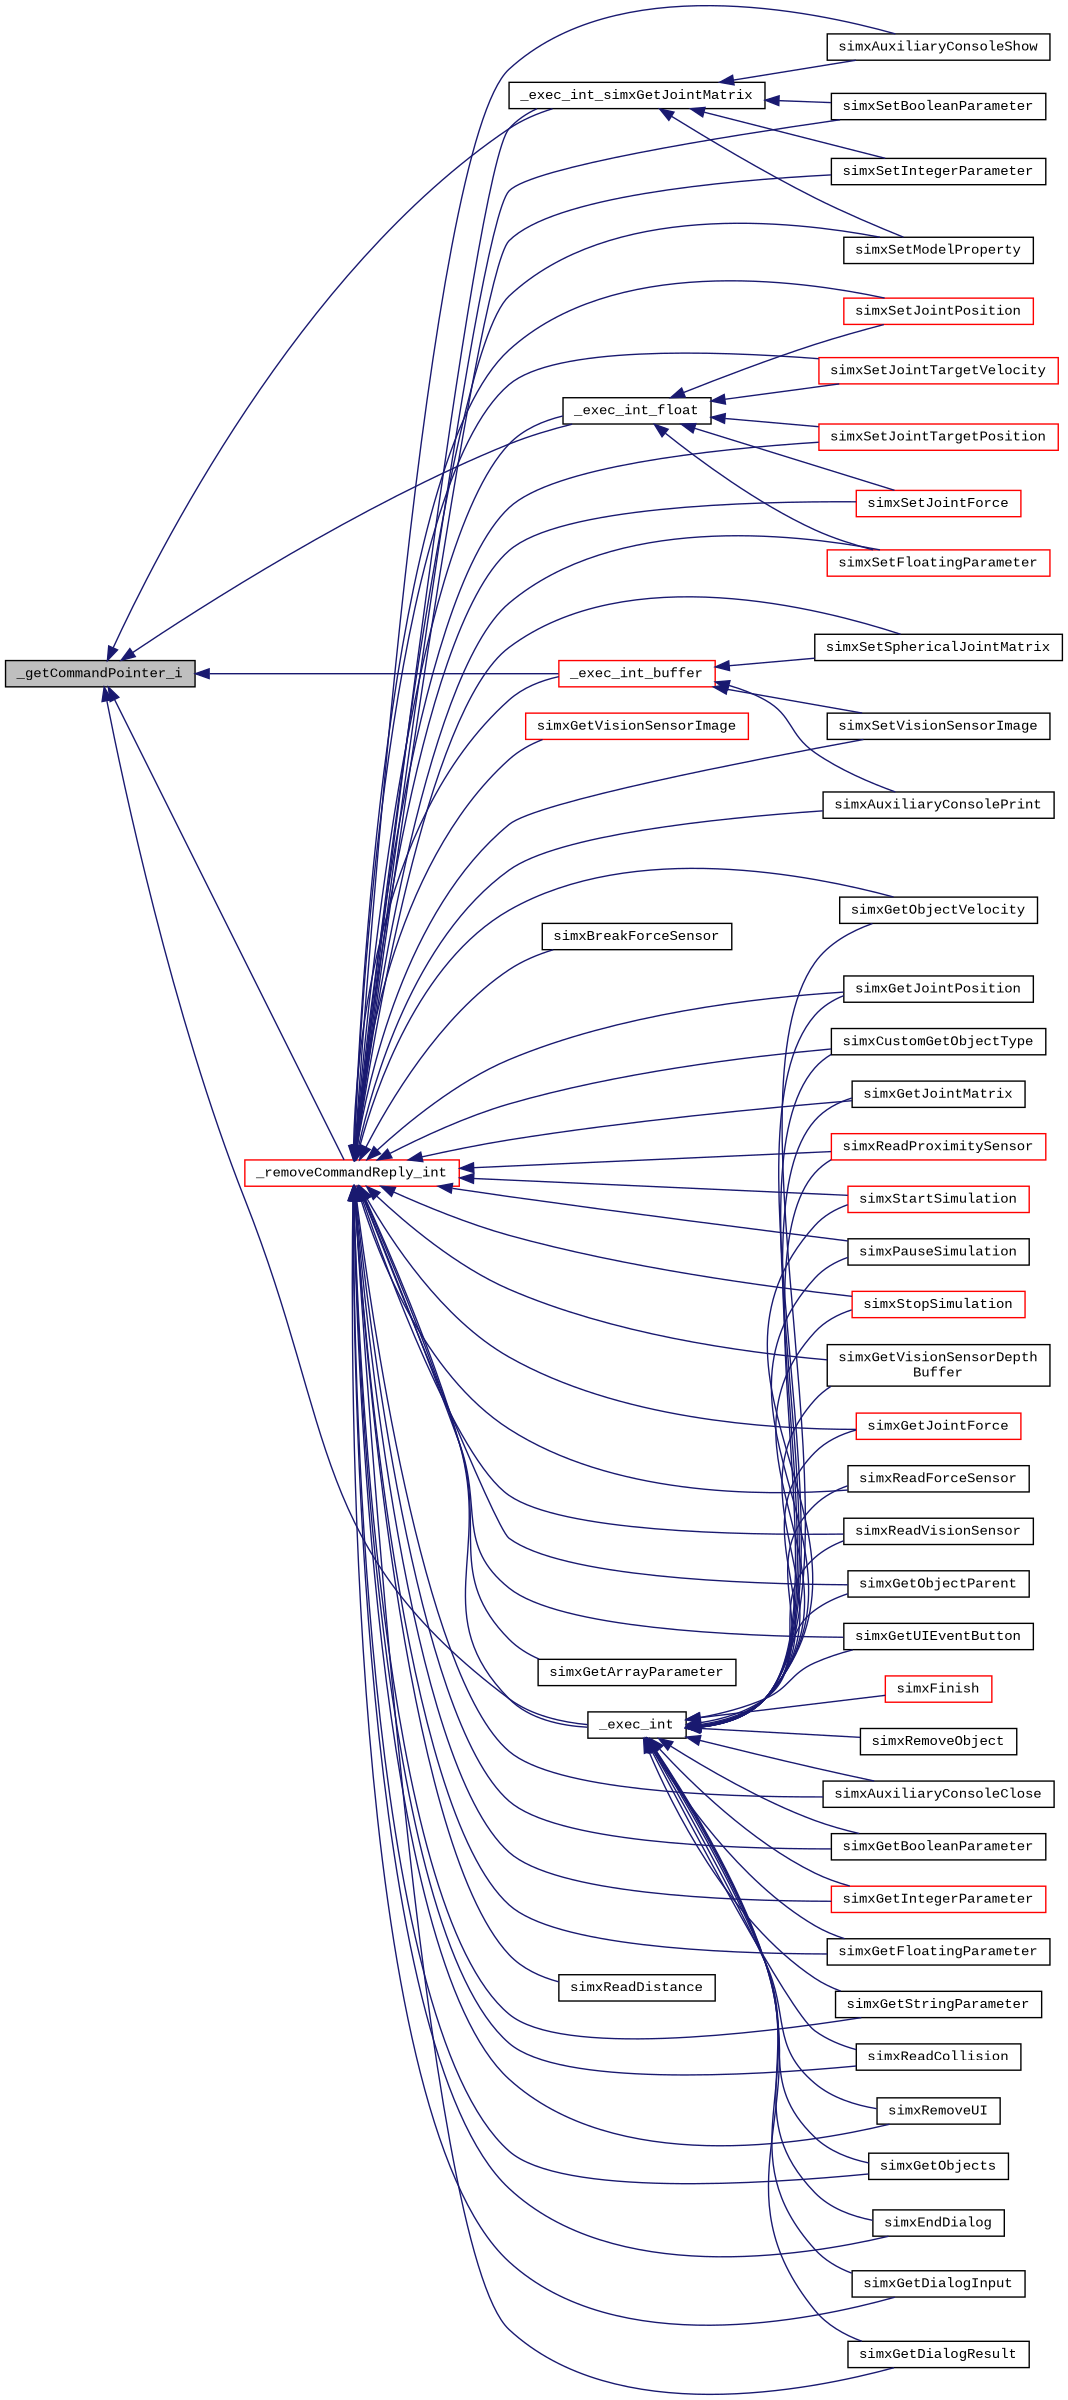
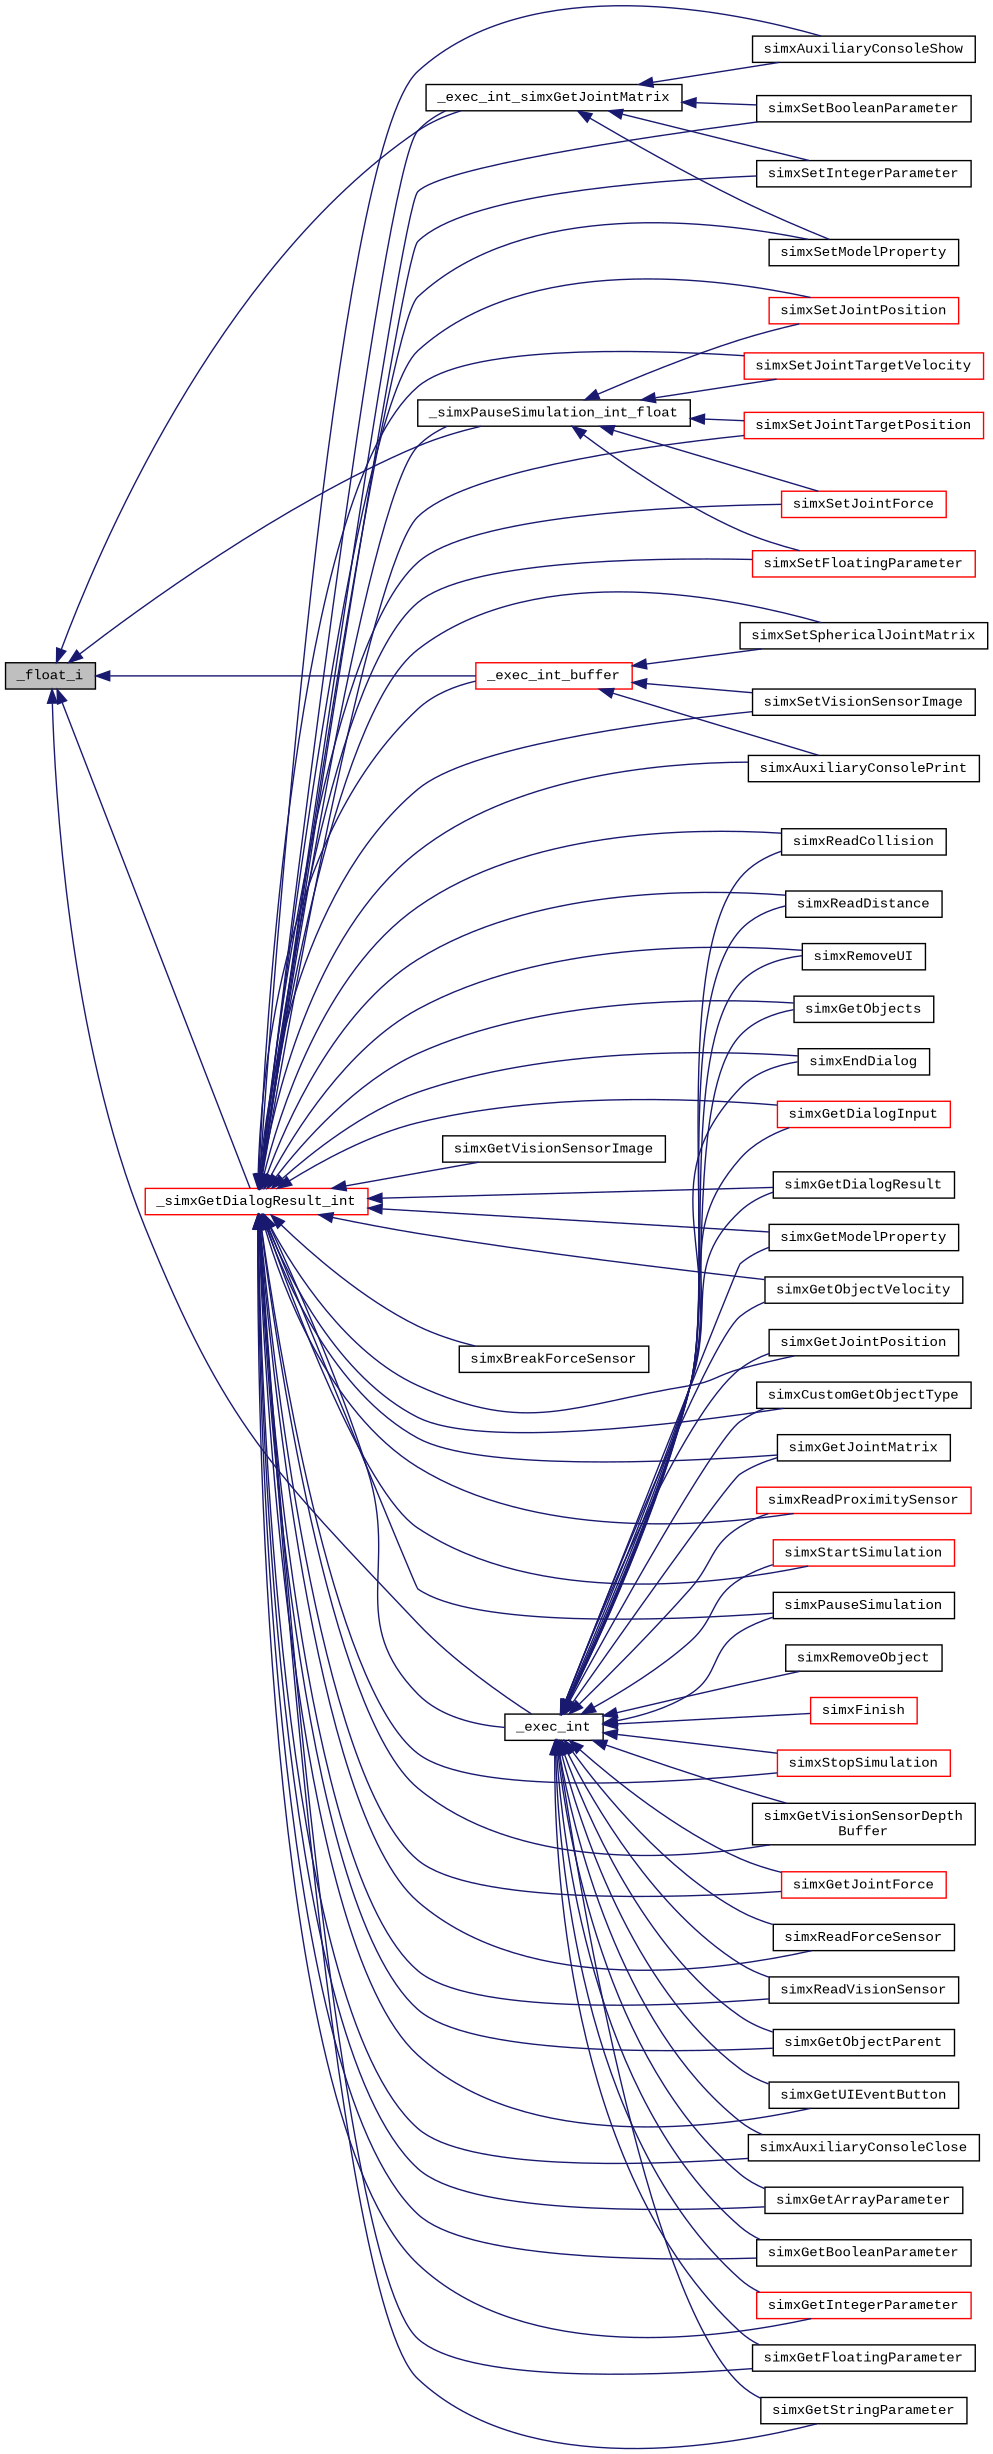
node "_exec_int_float": label "_exec_int_float" -> "_simxPauseSimulation_int_float"
node "_getCommandPointer_i": label "_getCommandPointer_i" -> "_float_i"
node "simxGetVisionSensorImage": color red -> black
node "_removeCommandReply_int": label "_removeCommandReply_int" -> "_simxGetDialogResult_int"
node "simxGetModelProperty": added
edge "simxReadDistance" -> "_exec_int": added
edge "simxGetArrayParameter" -> "_exec_int": added
node "simxGetDialogInput": color black -> red
